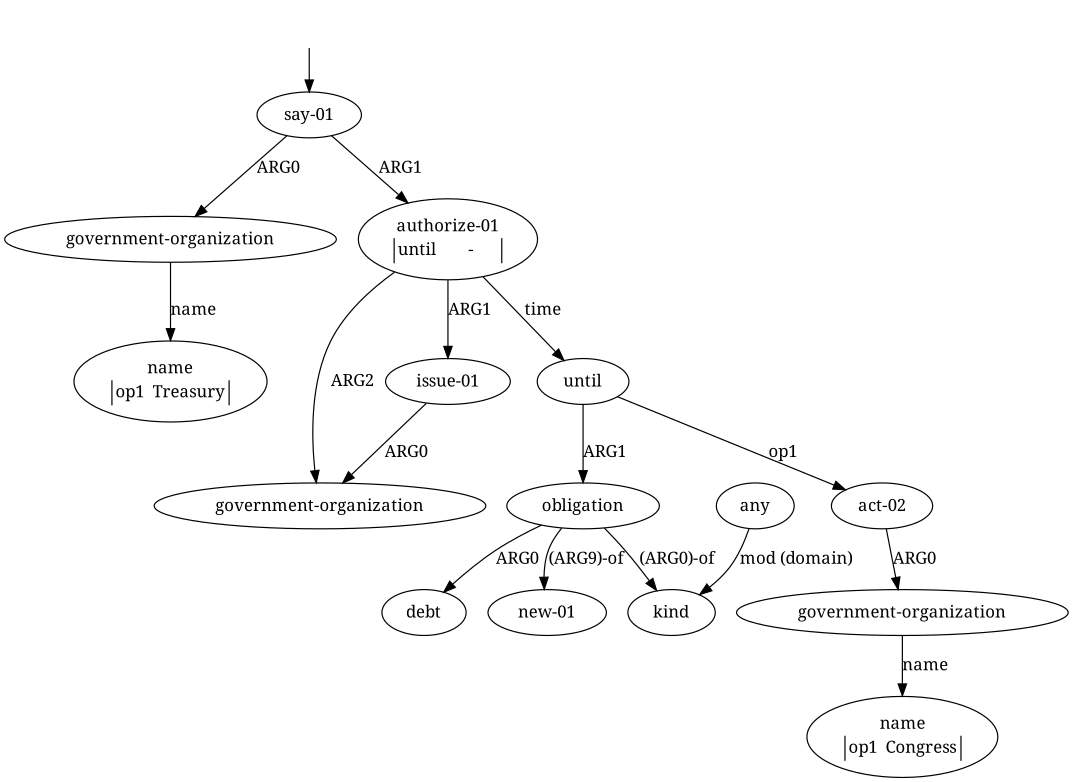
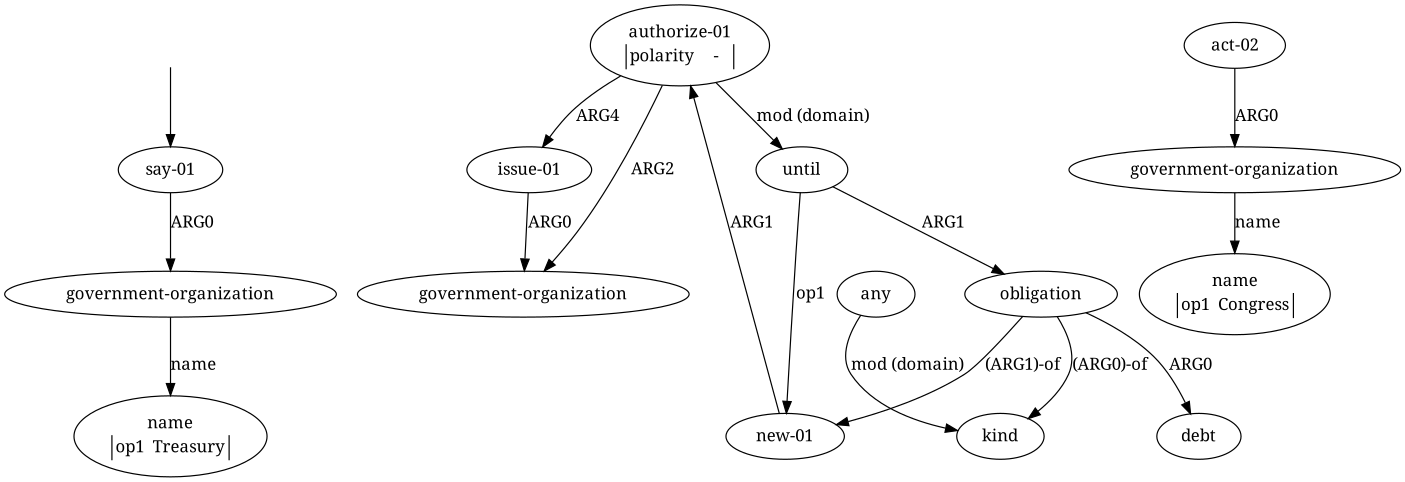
edge "say-01" -> "authorize-01": now "new-01" -> "authorize-01"
node "authorize-01": text "until" -> "polarity"
edge "authorize-01" -> "issue-01": label "ARG1" -> "ARG4"
edge "authorize-01" -> "until": label "time" -> "mod (domain)"
edge "until" -> "act-02": now "until" -> "new-01"
edge "obligation" -> "new-01": label "(ARG9)-of" -> "(ARG1)-of"
